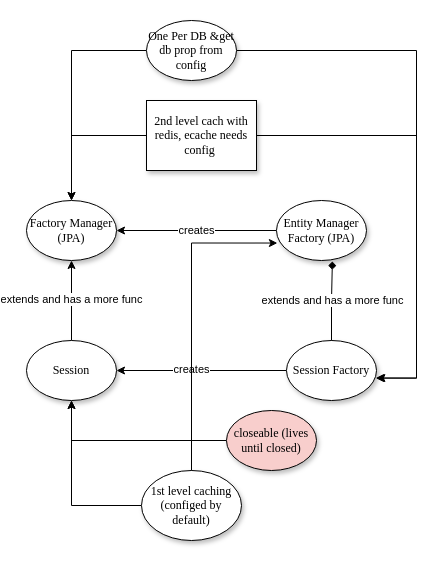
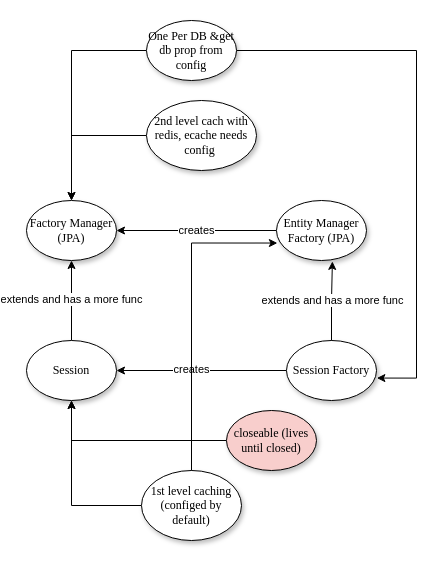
node "2nd level cach with redis, ecache needs config": shape rectangle -> ellipse
edge "2nd level cach with redis, ecache needs config" -> "Session Factory": removed
edge "Session Factory" -> "Entity Manager Factory (JPA)": arrowhead diamond -> classic
